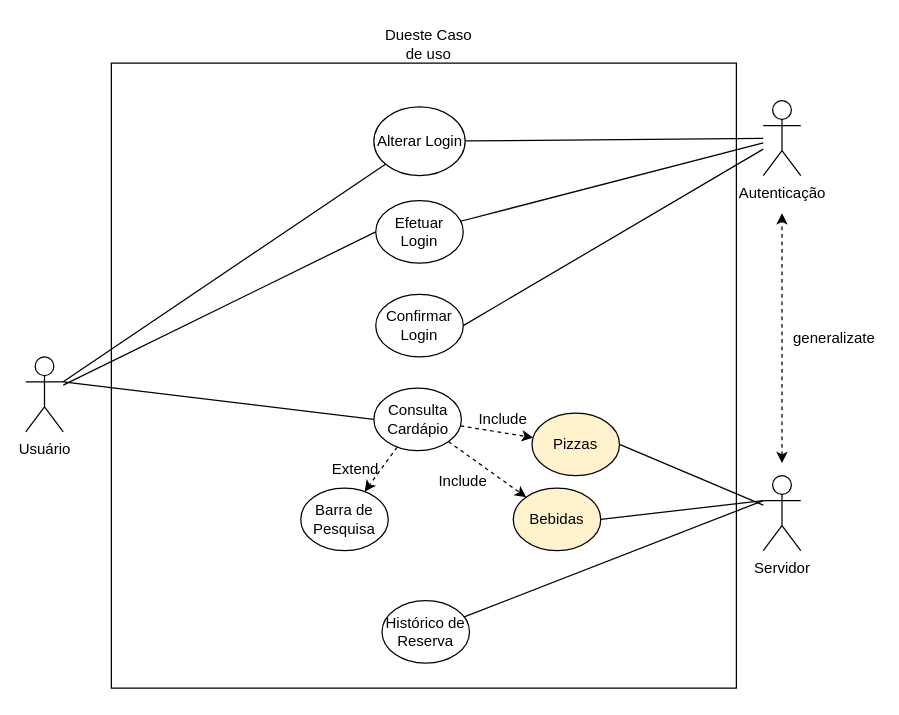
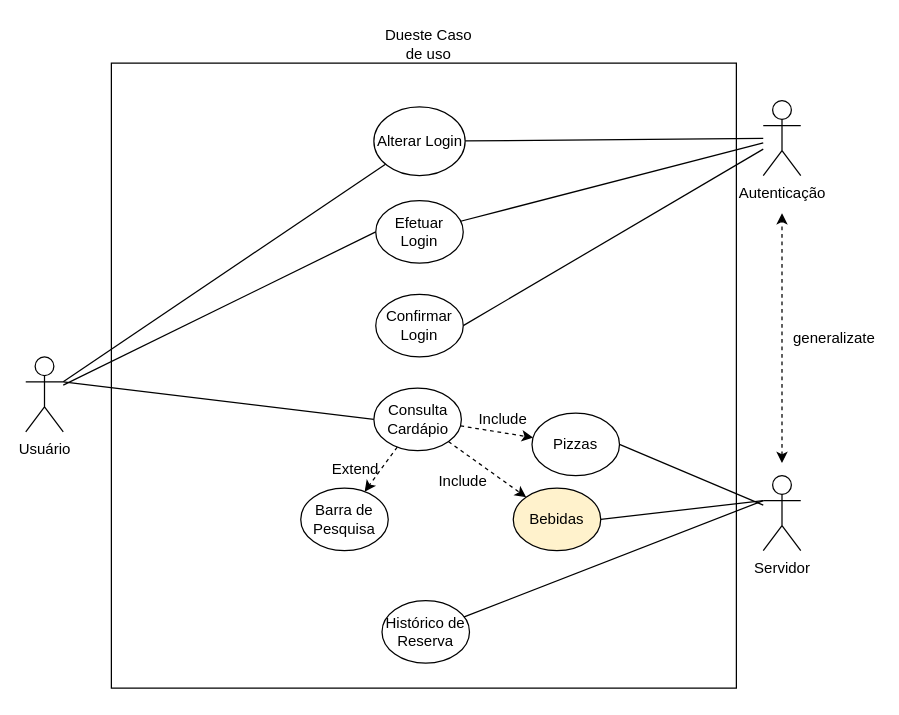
node "Pizzas": fillcolor #fff2cc -> #ffffff
